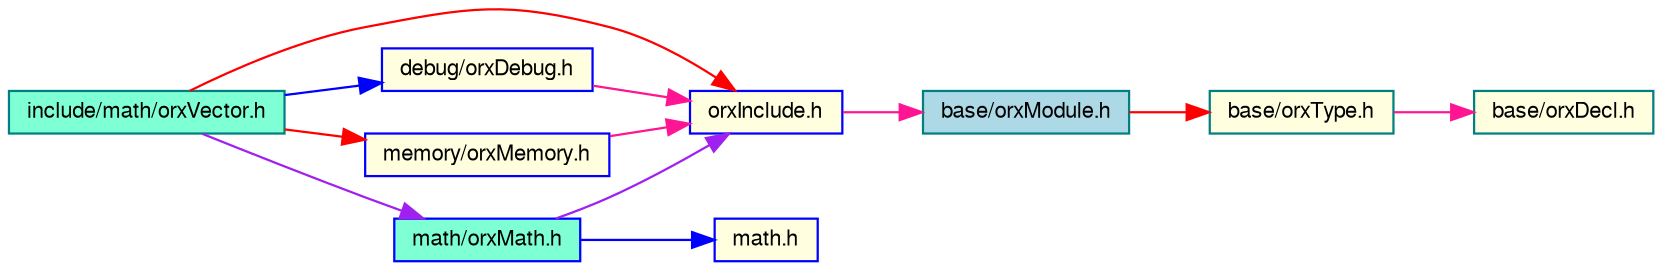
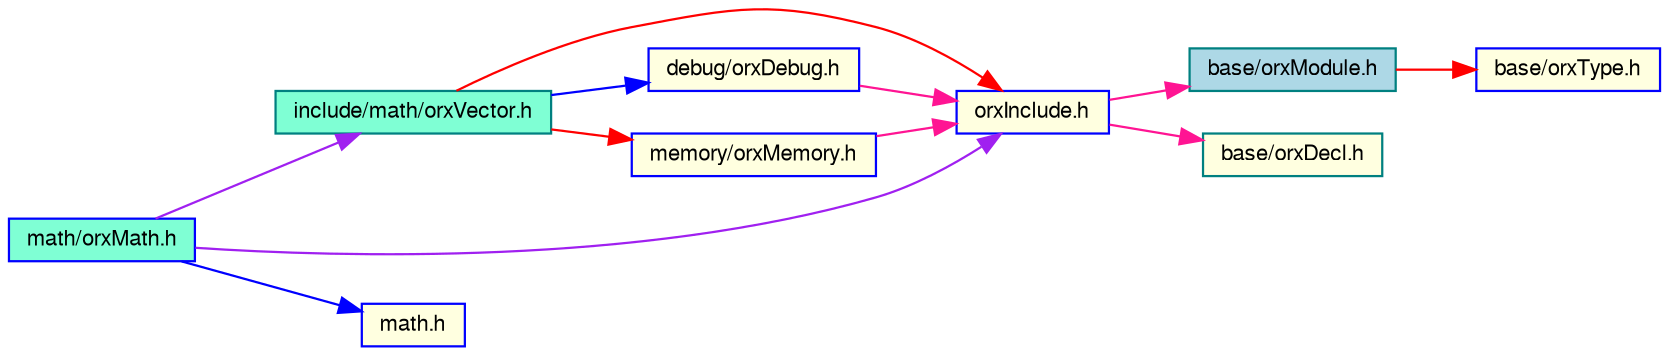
node "base/orxType.h": color teal -> blue
edge "base/orxType.h" -> "base/orxDecl.h": now "orxInclude.h" -> "base/orxDecl.h"
edge "include/math/orxVector.h" -> "math/orxMath.h": reversed
